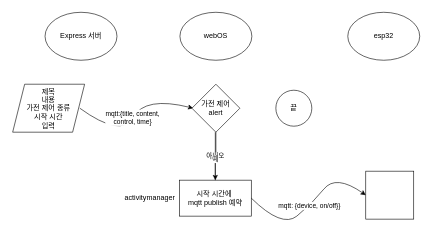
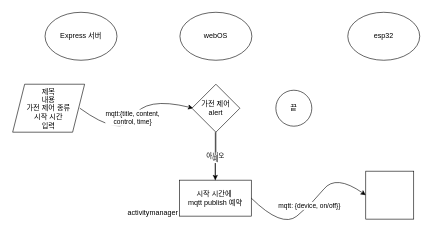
node "activitymanager": moved (150, 198) -> (153, 213)
